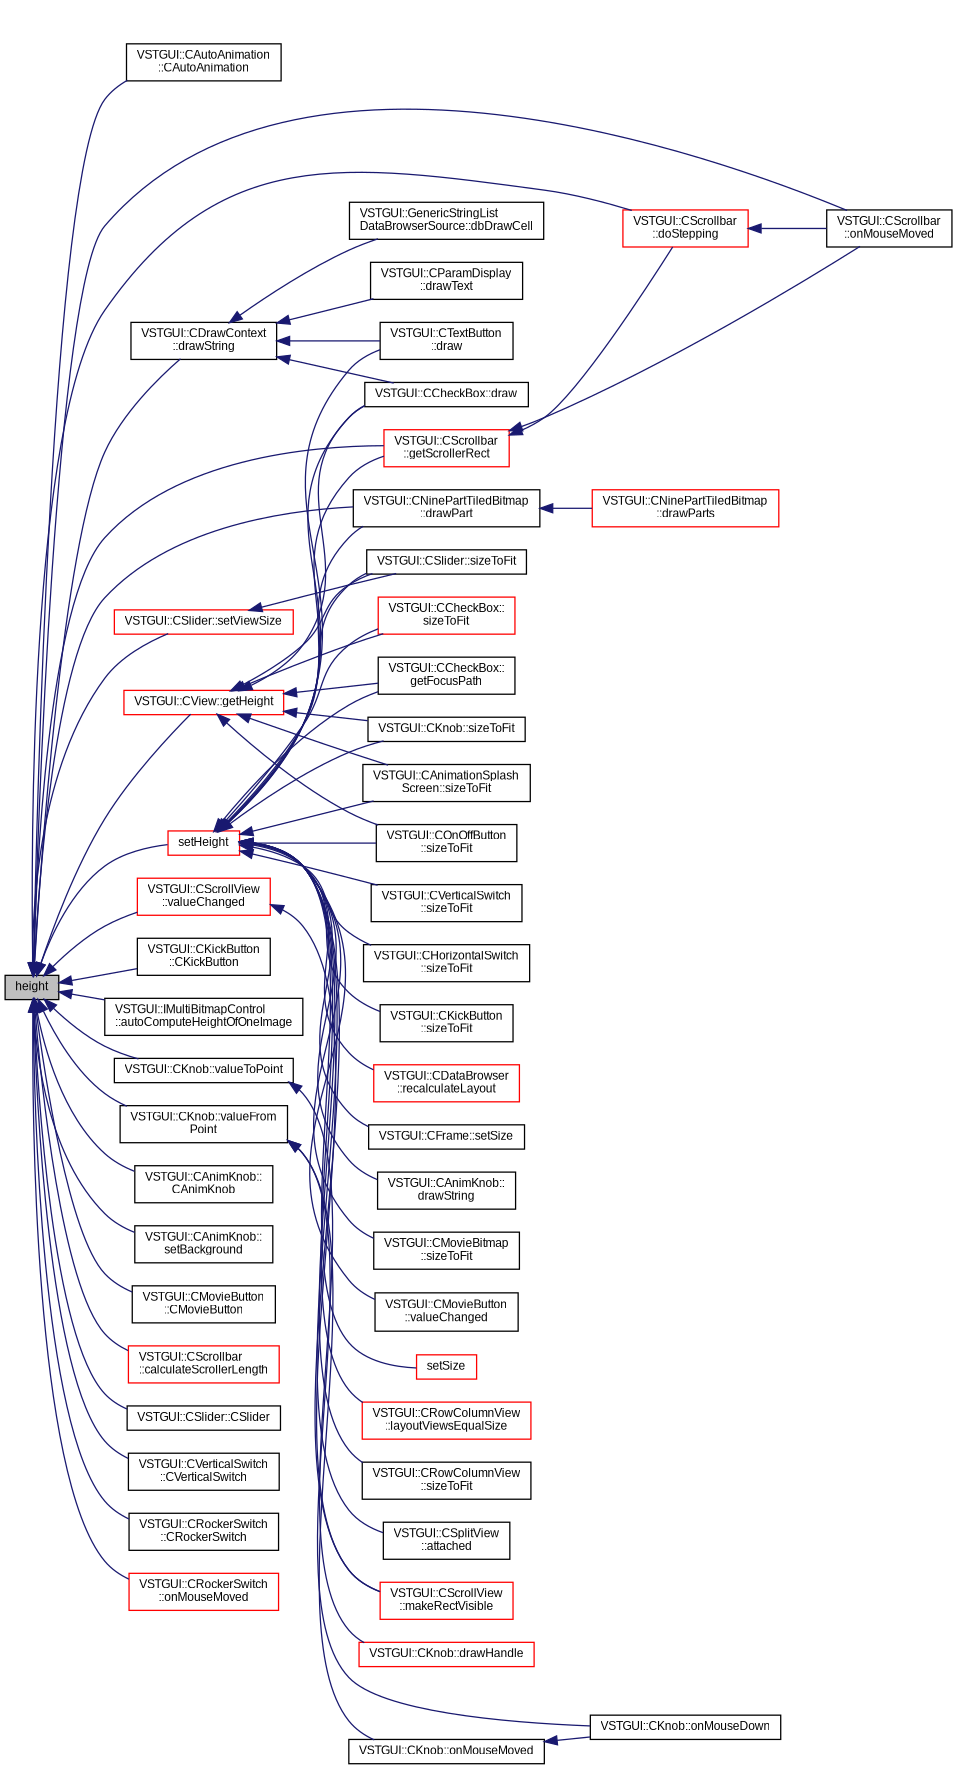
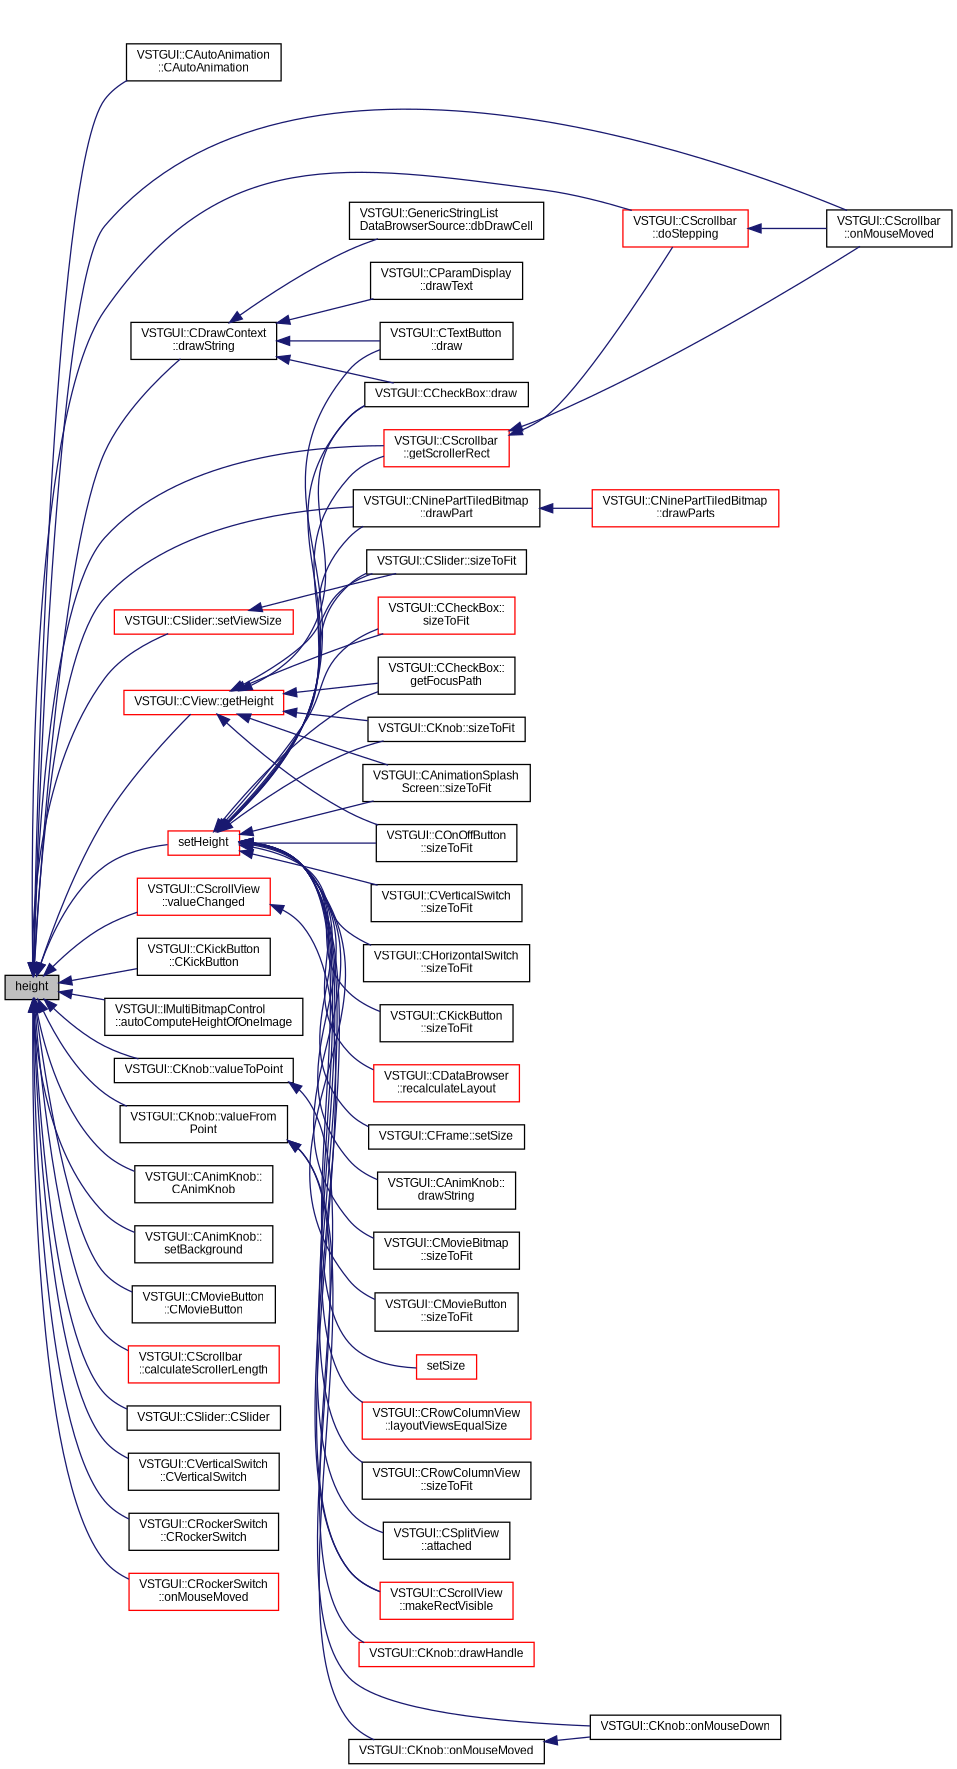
node "VSTGUI::CMovieButton ::valueChanged": label "VSTGUI::CMovieButton ::valueChanged" -> "VSTGUI::CMovieButton ::sizeToFit"
